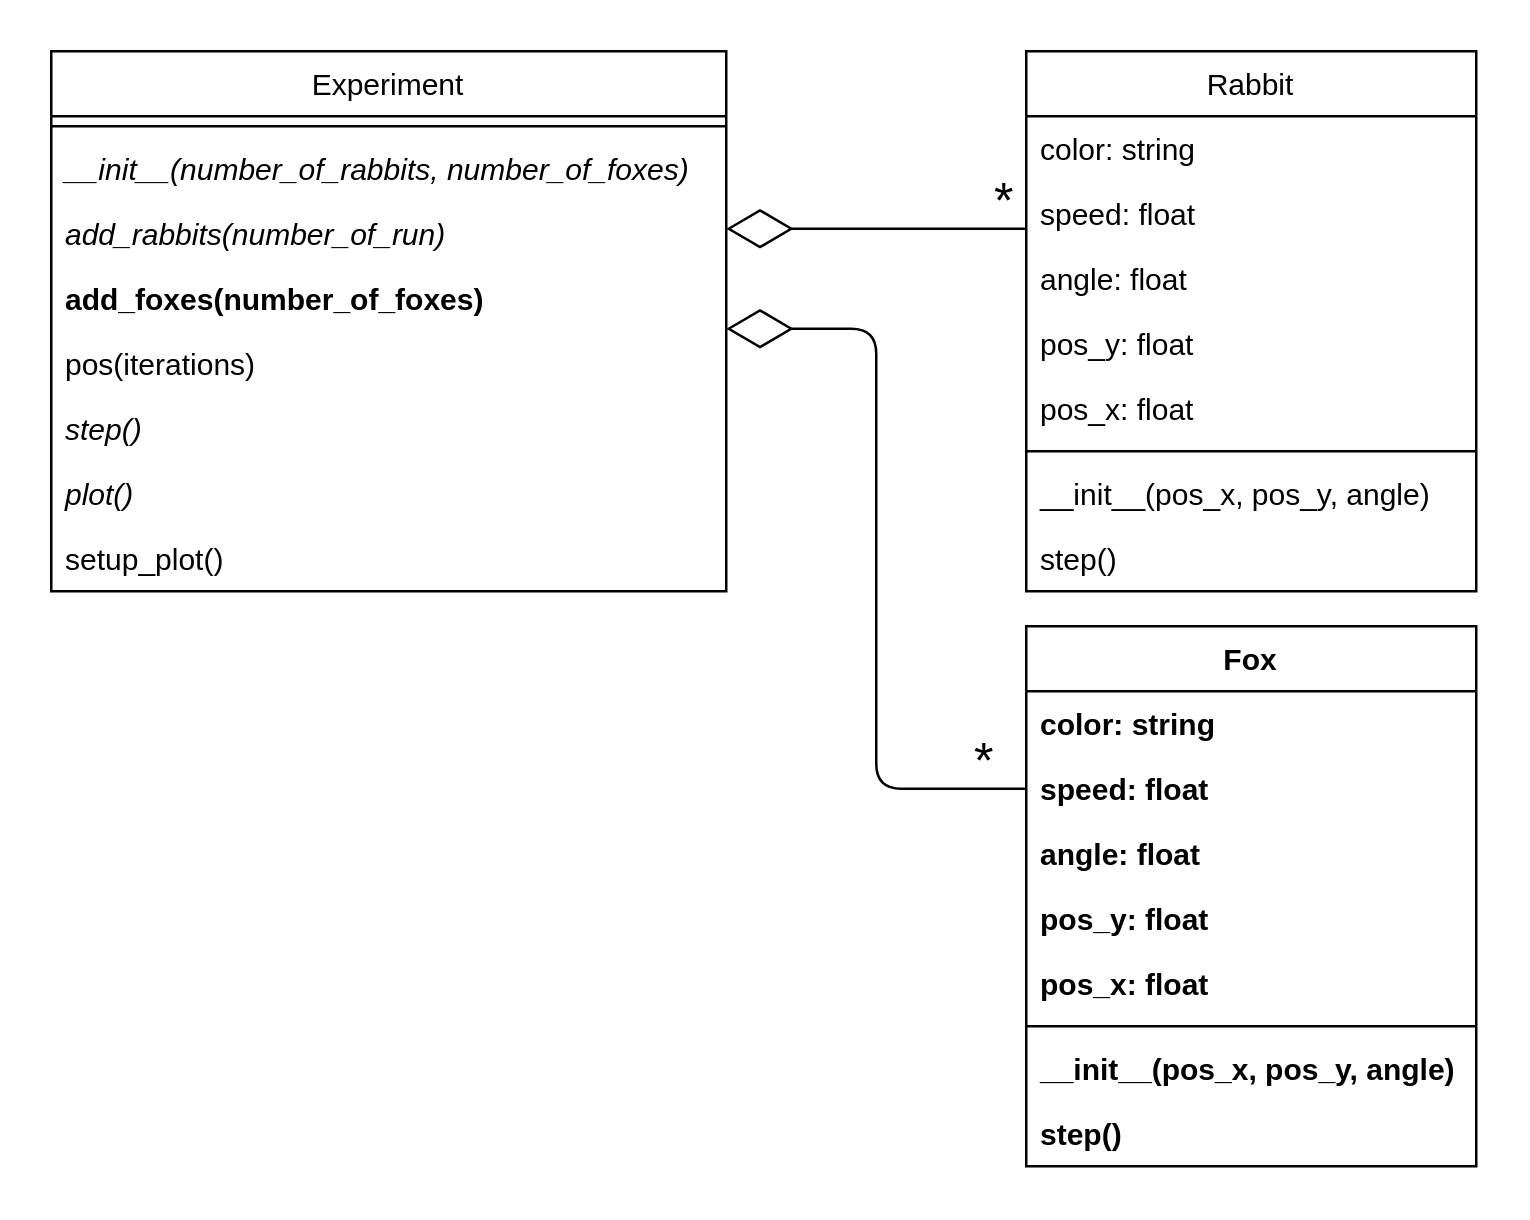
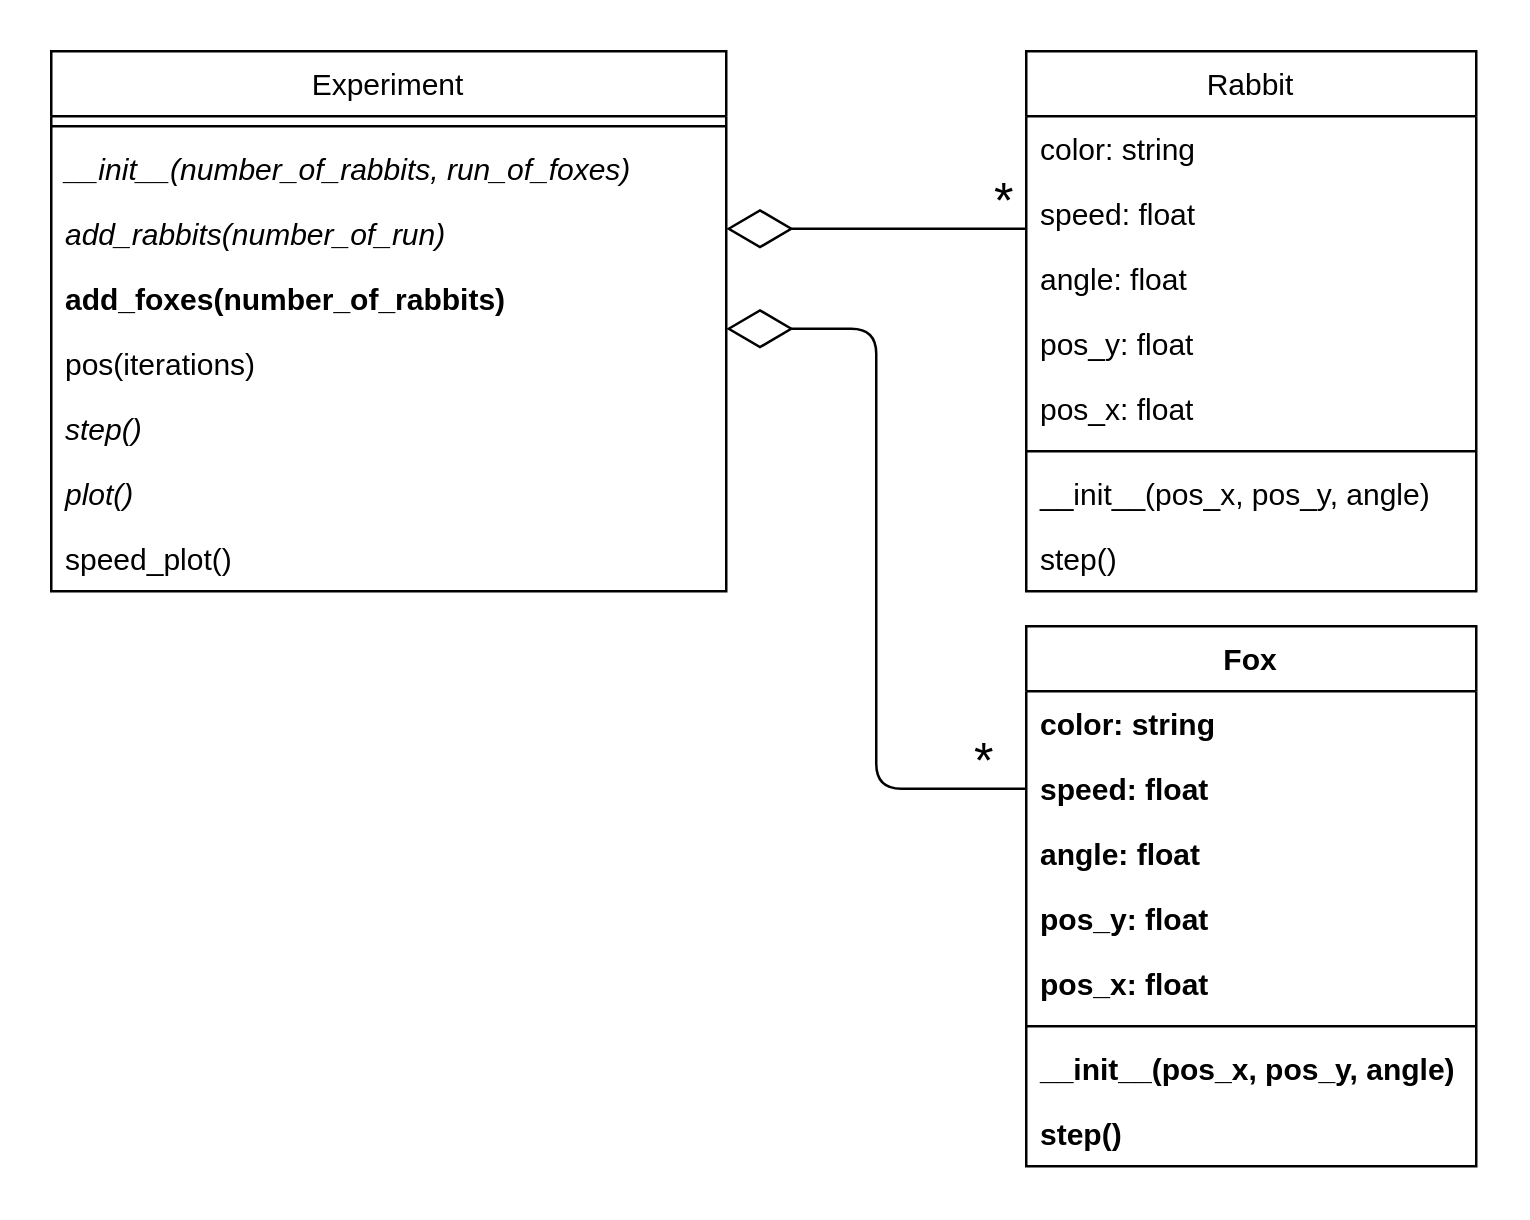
node "__init__(number_of_rabbits, number_of_foxes)": label "__init__(number_of_rabbits, number_of_foxes)" -> "__init__(number_of_rabbits, run_of_foxes)"
node "add_foxes(number_of_foxes)": label "add_foxes(number_of_foxes)" -> "add_foxes(number_of_rabbits)"
node "setup_plot()": label "setup_plot()" -> "speed_plot()"
